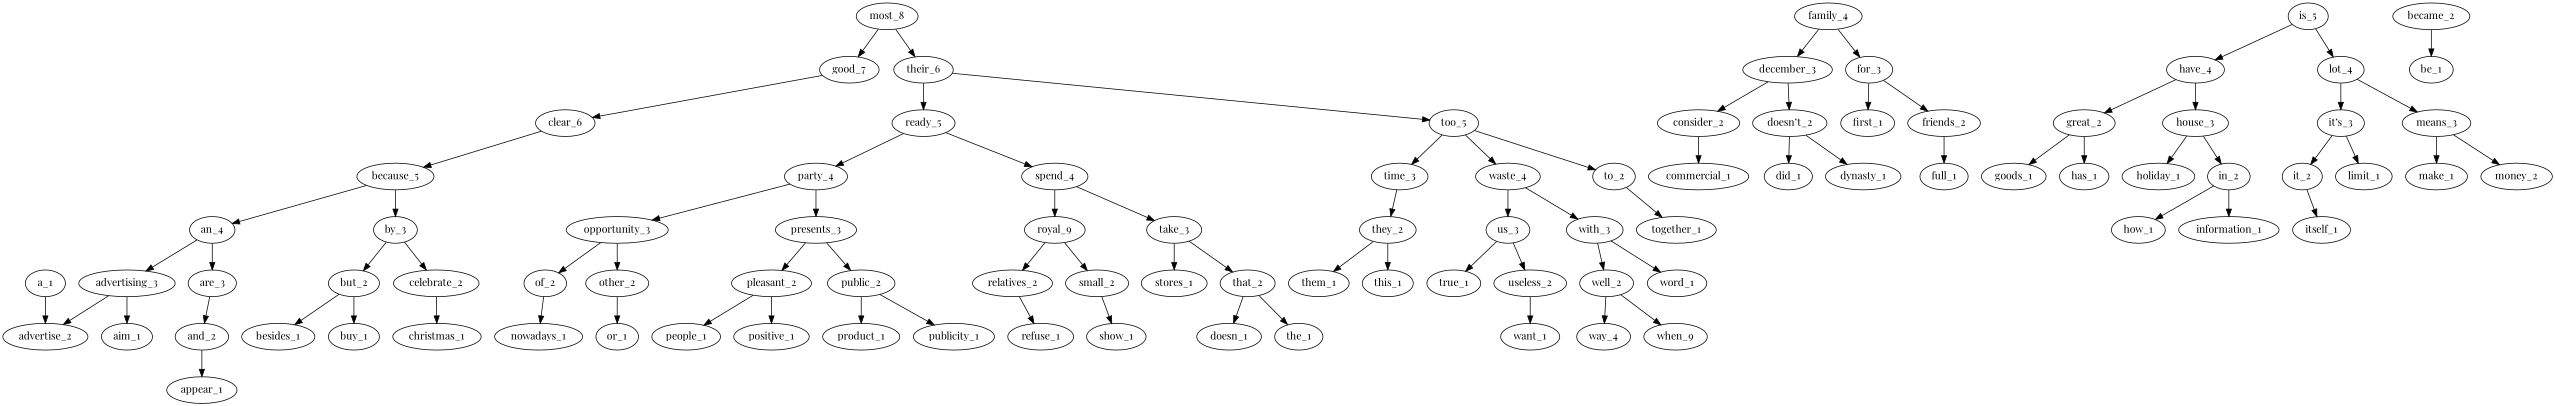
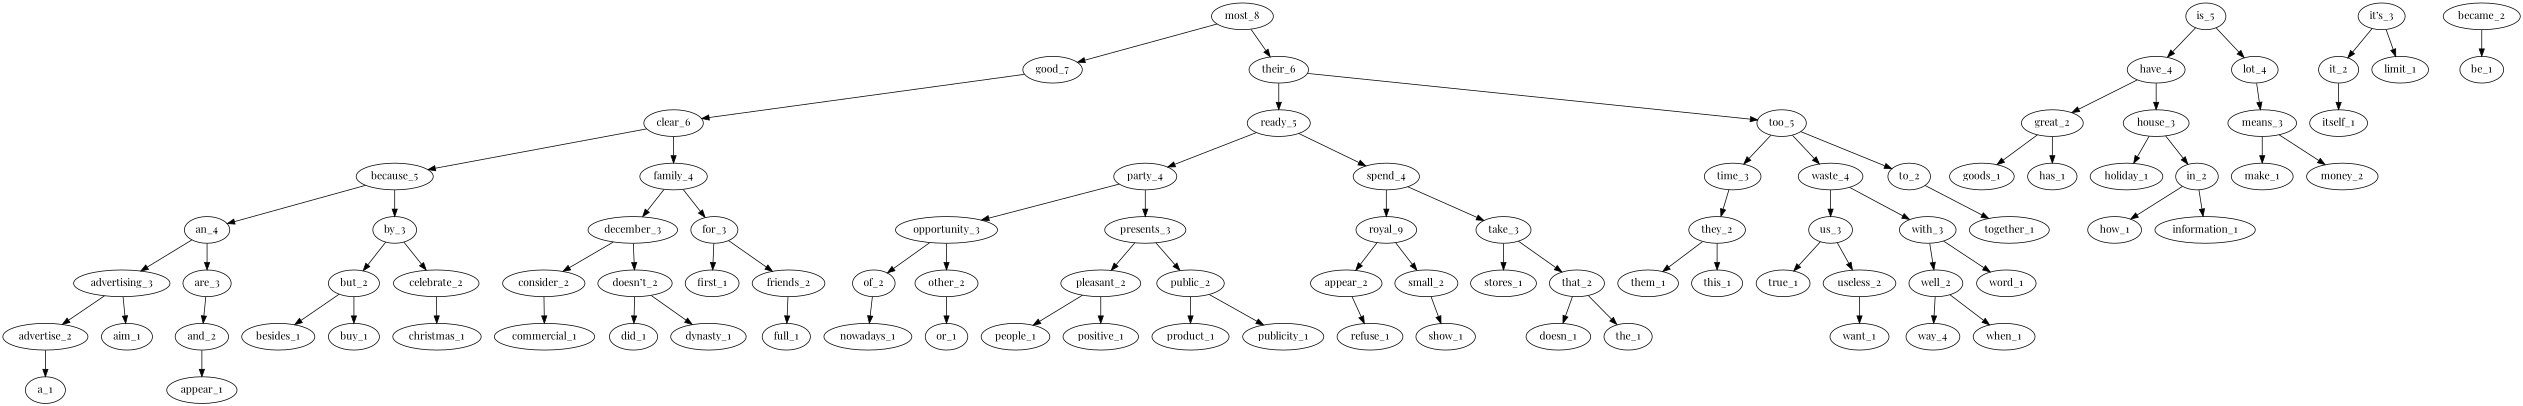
edge "lot_4" -> "it’s_3": removed
edge "clear_6" -> "family_4": added
node "relatives_2": label "relatives_2" -> "appear_2"
edge "a_1" -> "advertise_2": reversed
node "when_9": label "when_9" -> "when_1"
